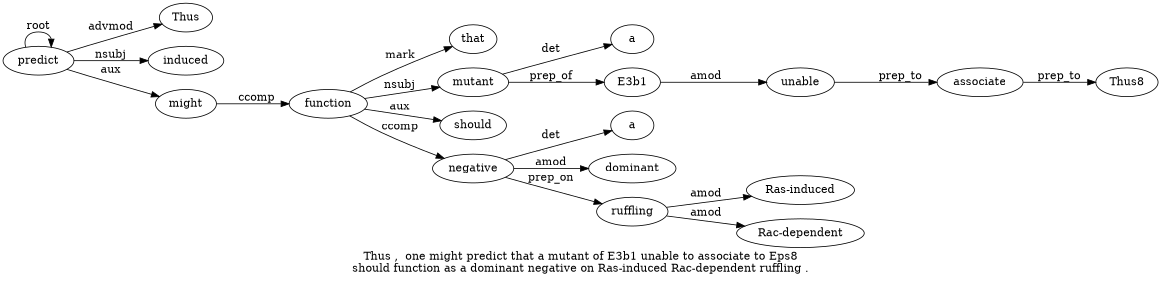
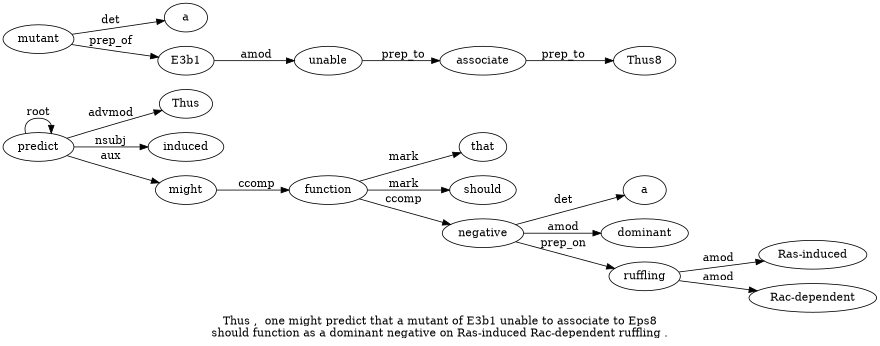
edge "function" -> "mutant": removed, label "nsubj"
edge "function" -> "should": label "aux" -> "mark"
